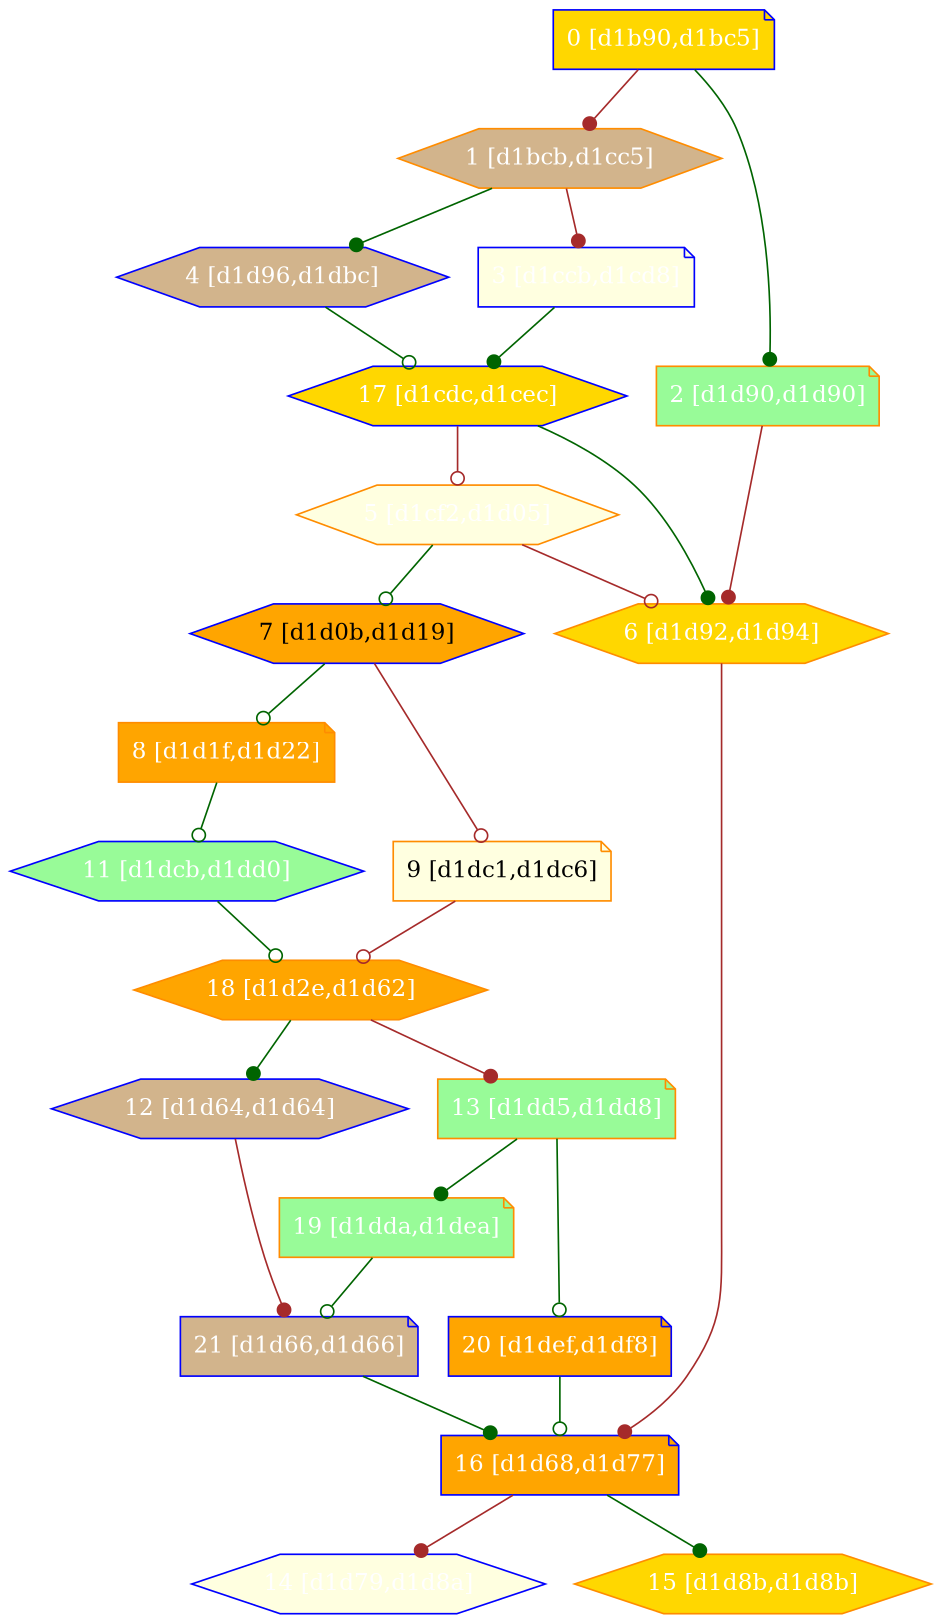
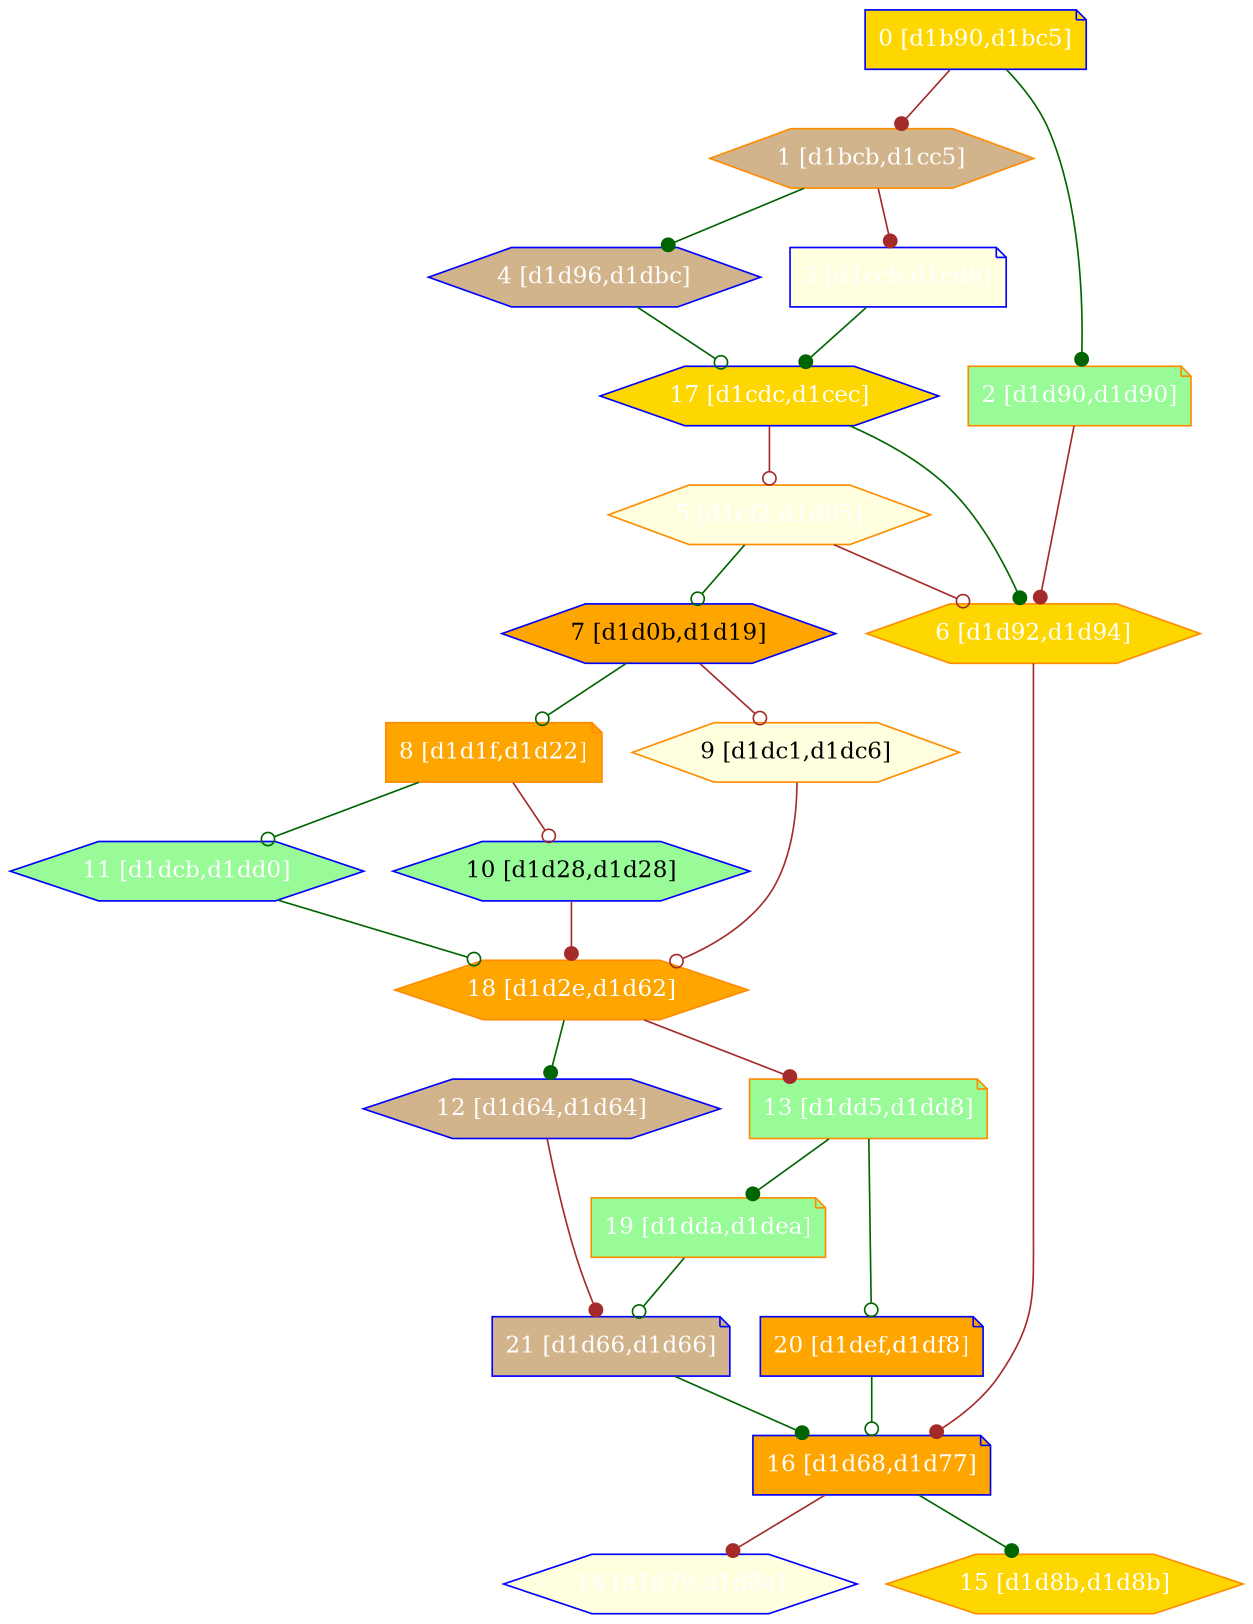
node "9 [d1dc1,d1dc6]": shape note -> hexagon
node "10 [d1d28,d1d28]": added
